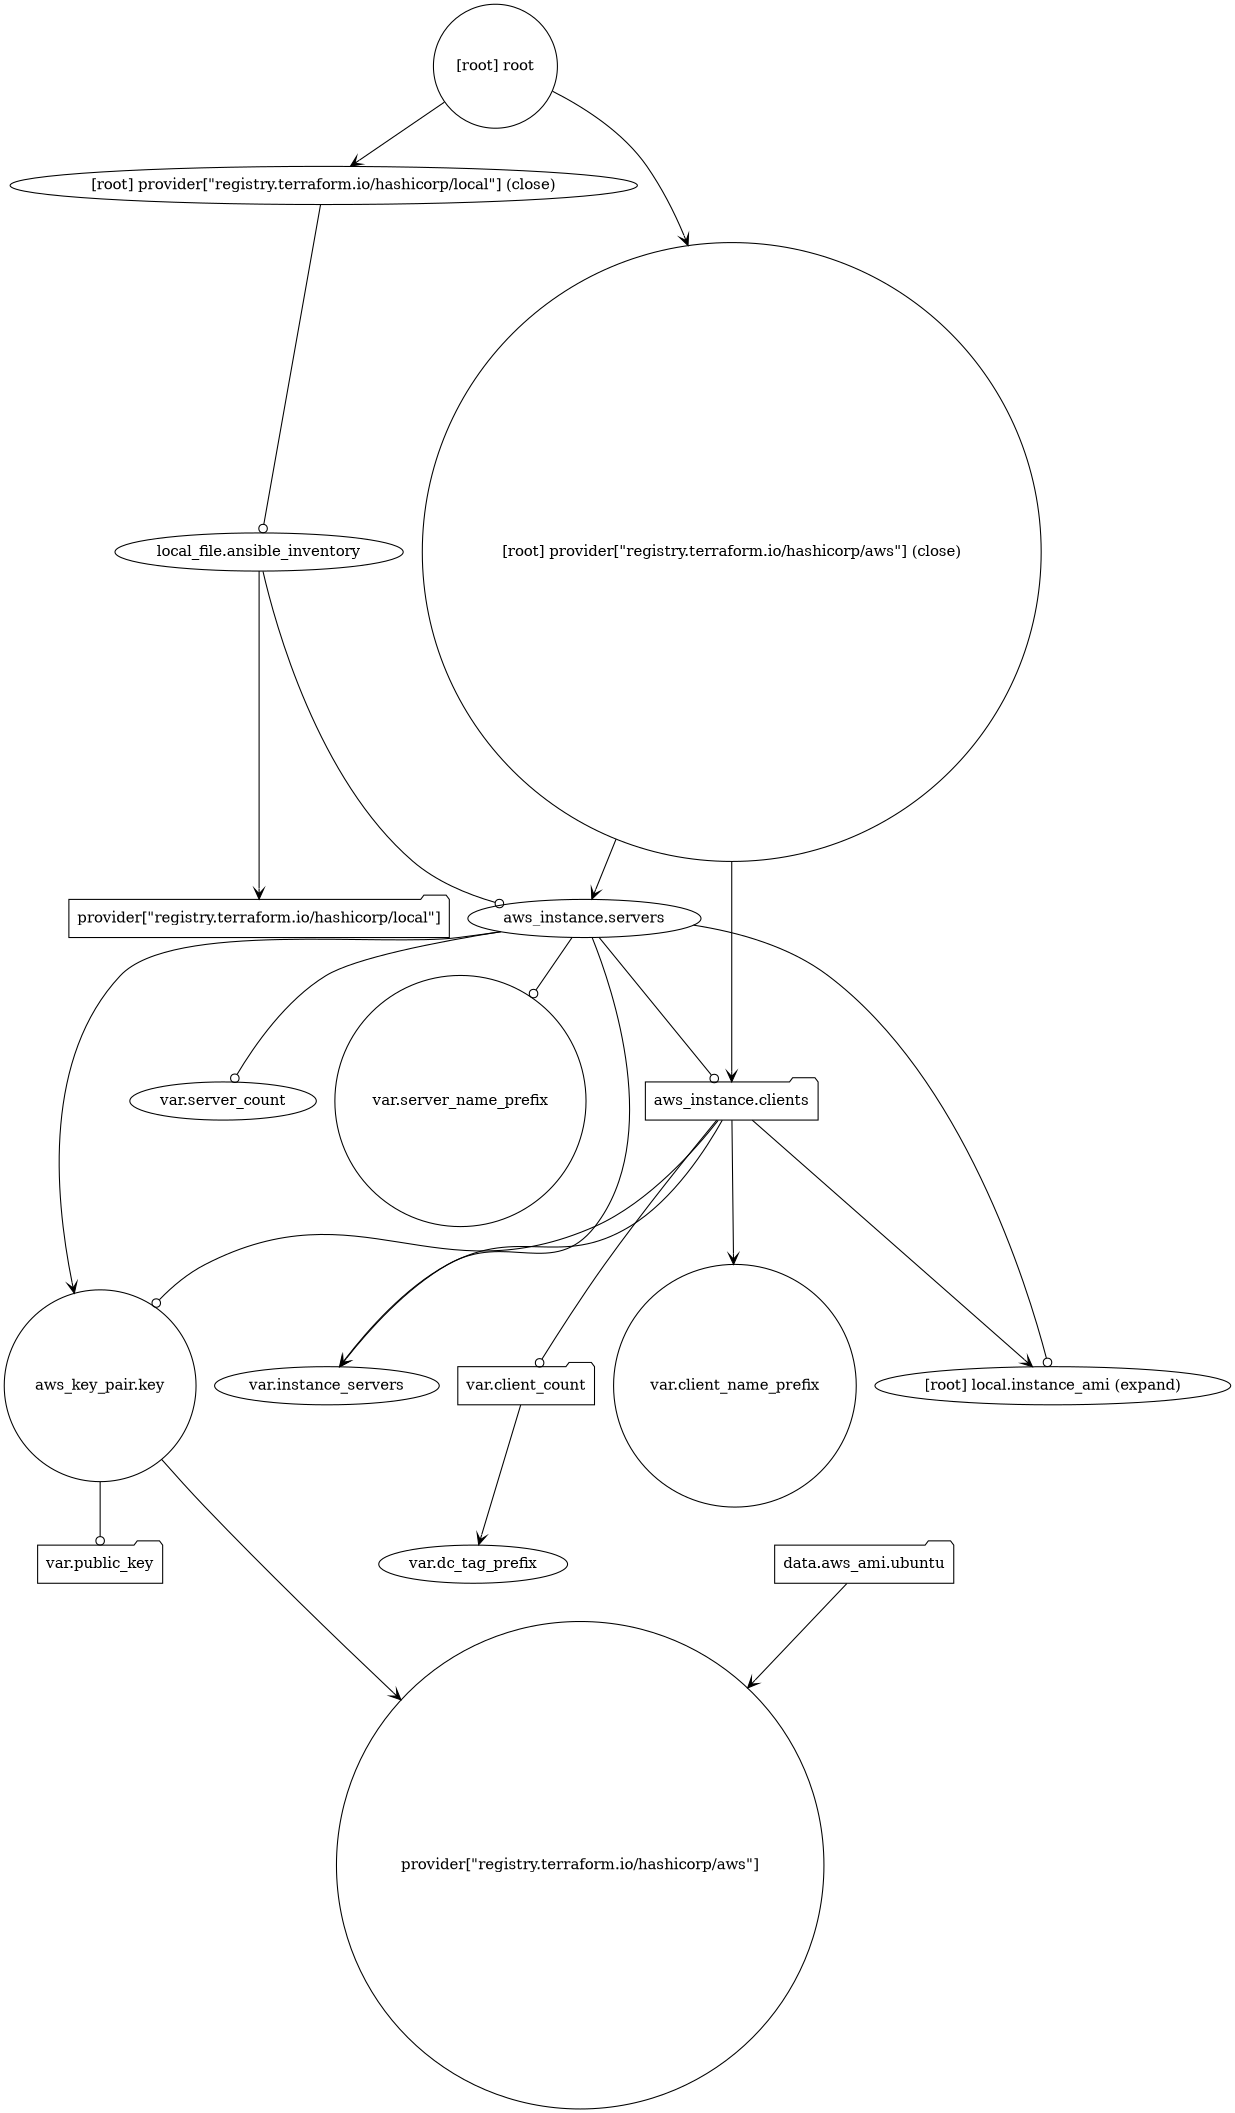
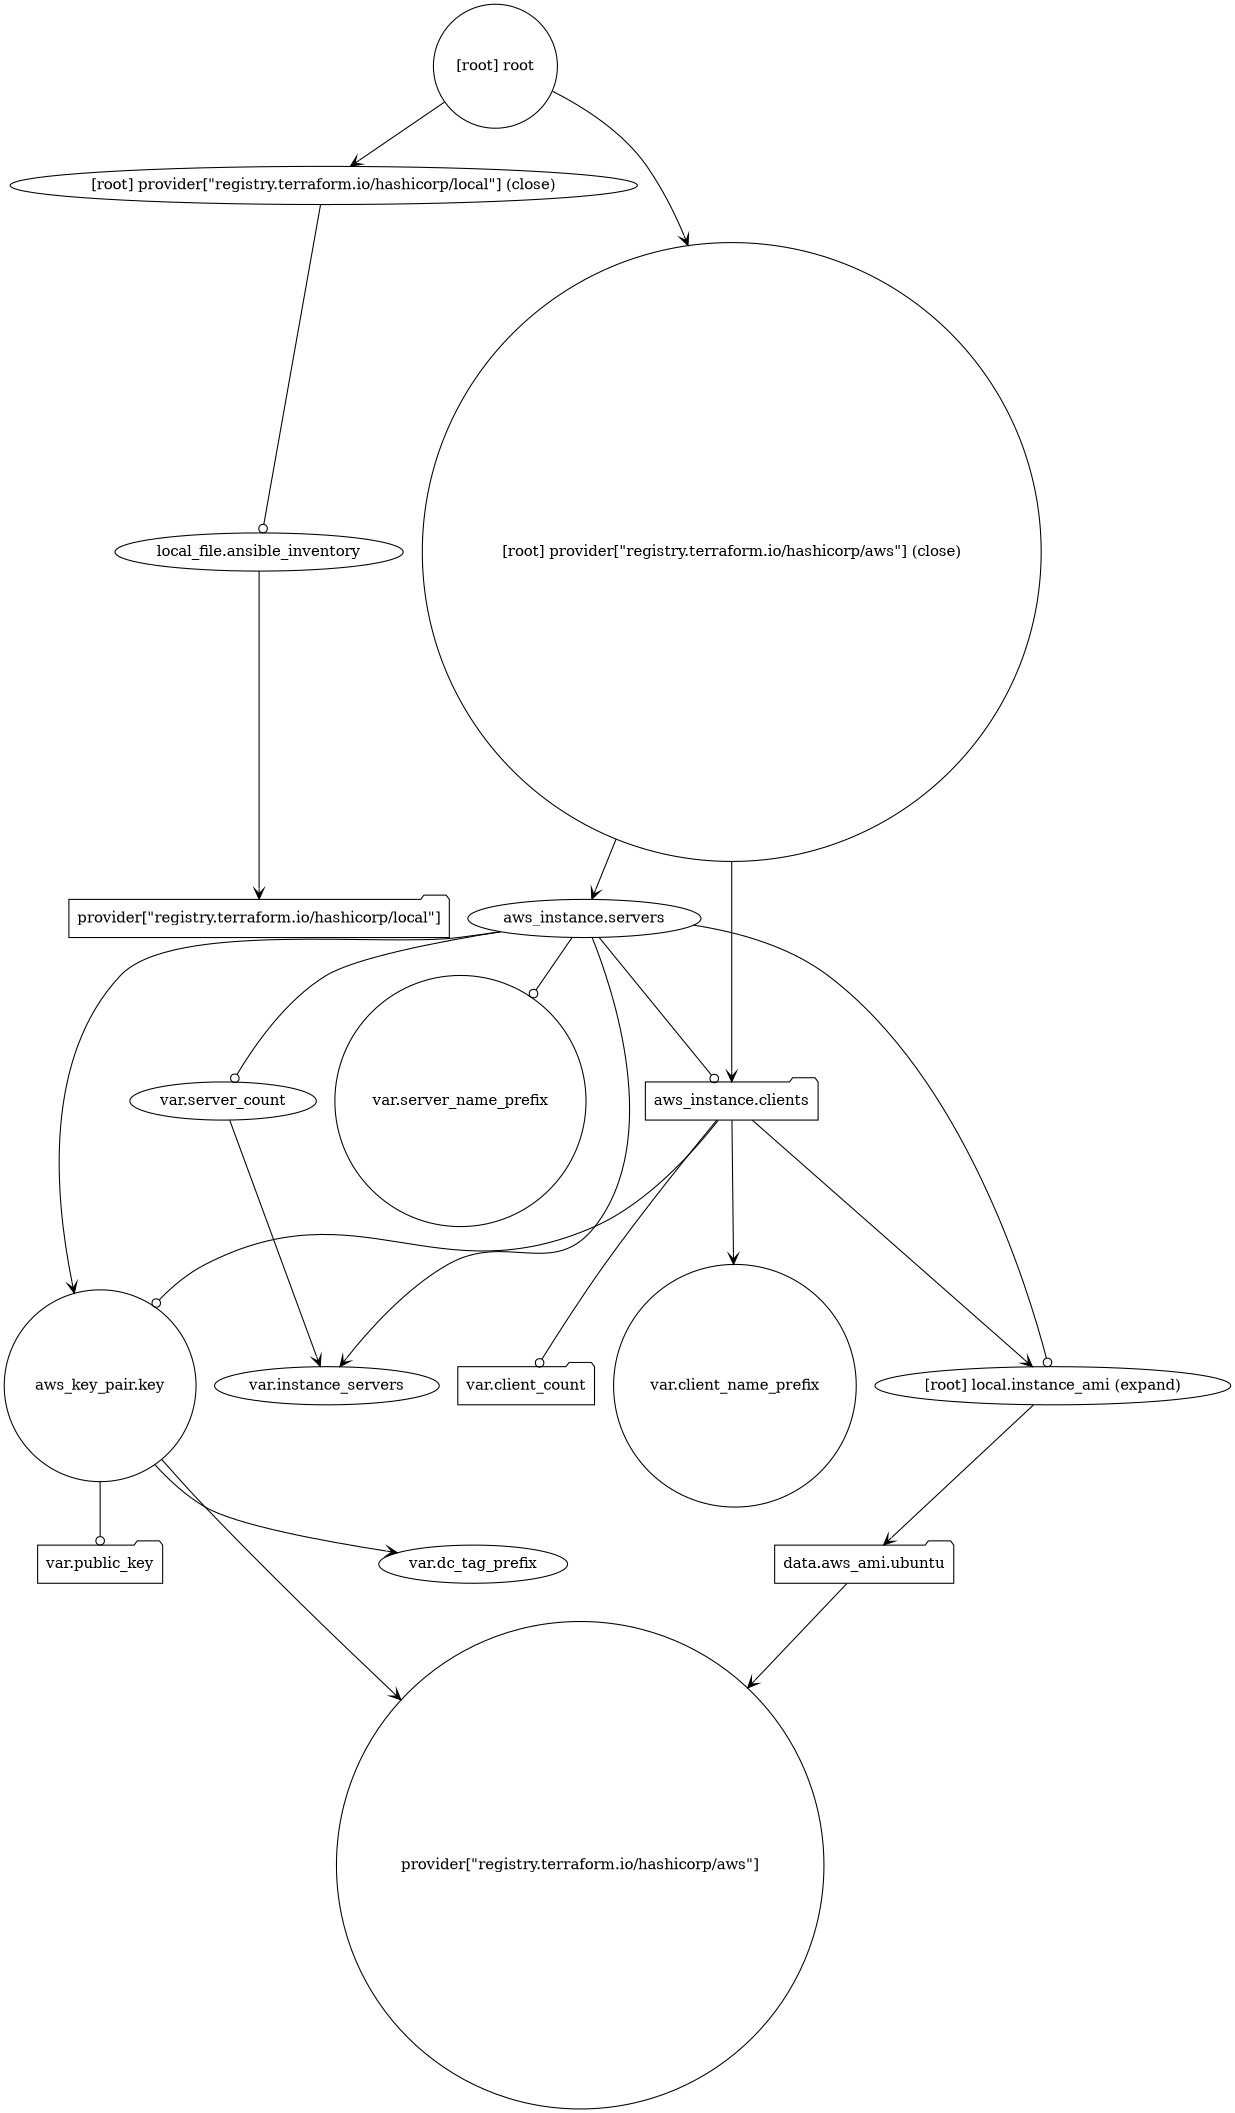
edge "local_file.ansible_inventory" -> "aws_instance.servers": removed
edge "aws_instance.clients" -> "var.instance_servers": now "var.server_count" -> "var.instance_servers"
edge "var.client_count" -> "var.dc_tag_prefix": now "aws_key_pair.key" -> "var.dc_tag_prefix"
edge "[root] local.instance_ami (expand)" -> "data.aws_ami.ubuntu": added
